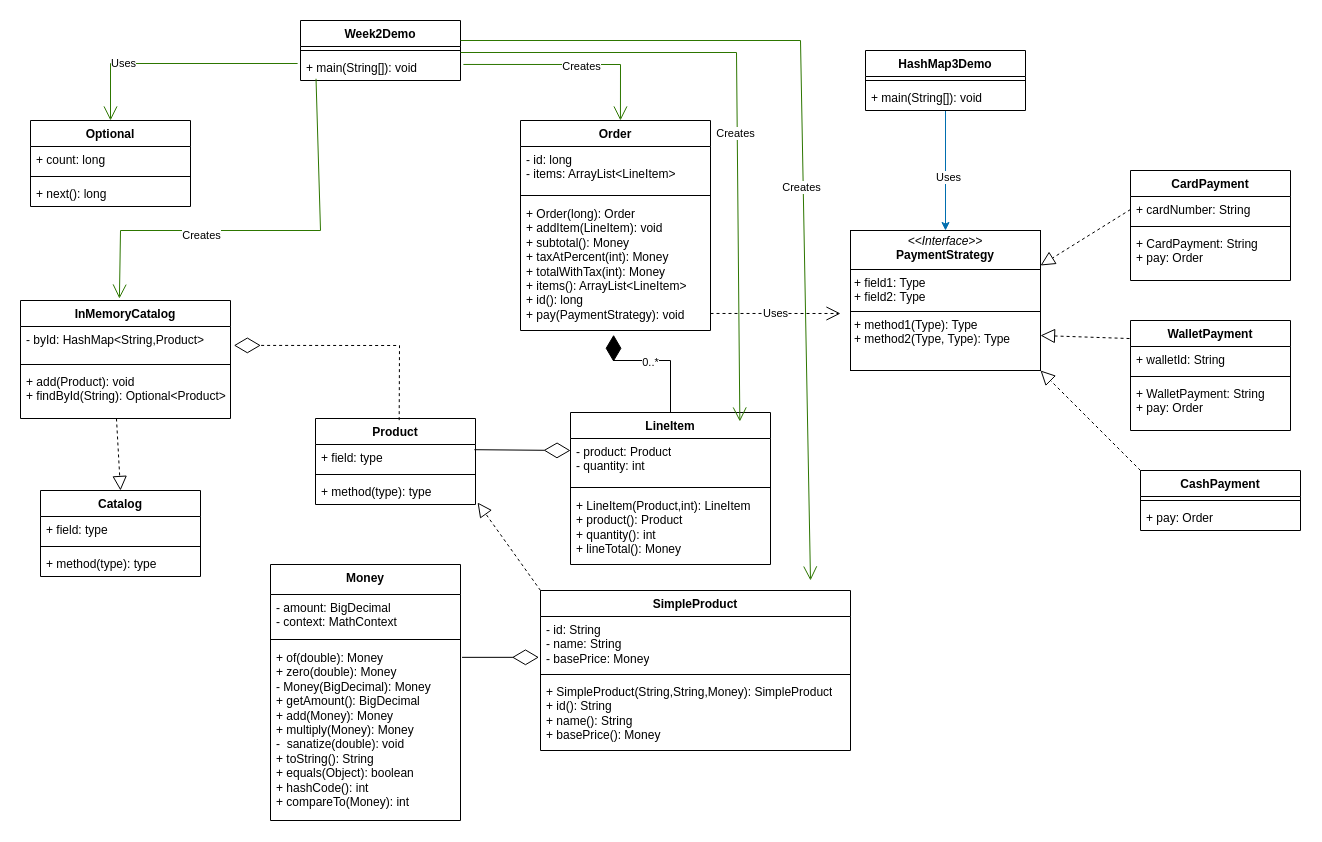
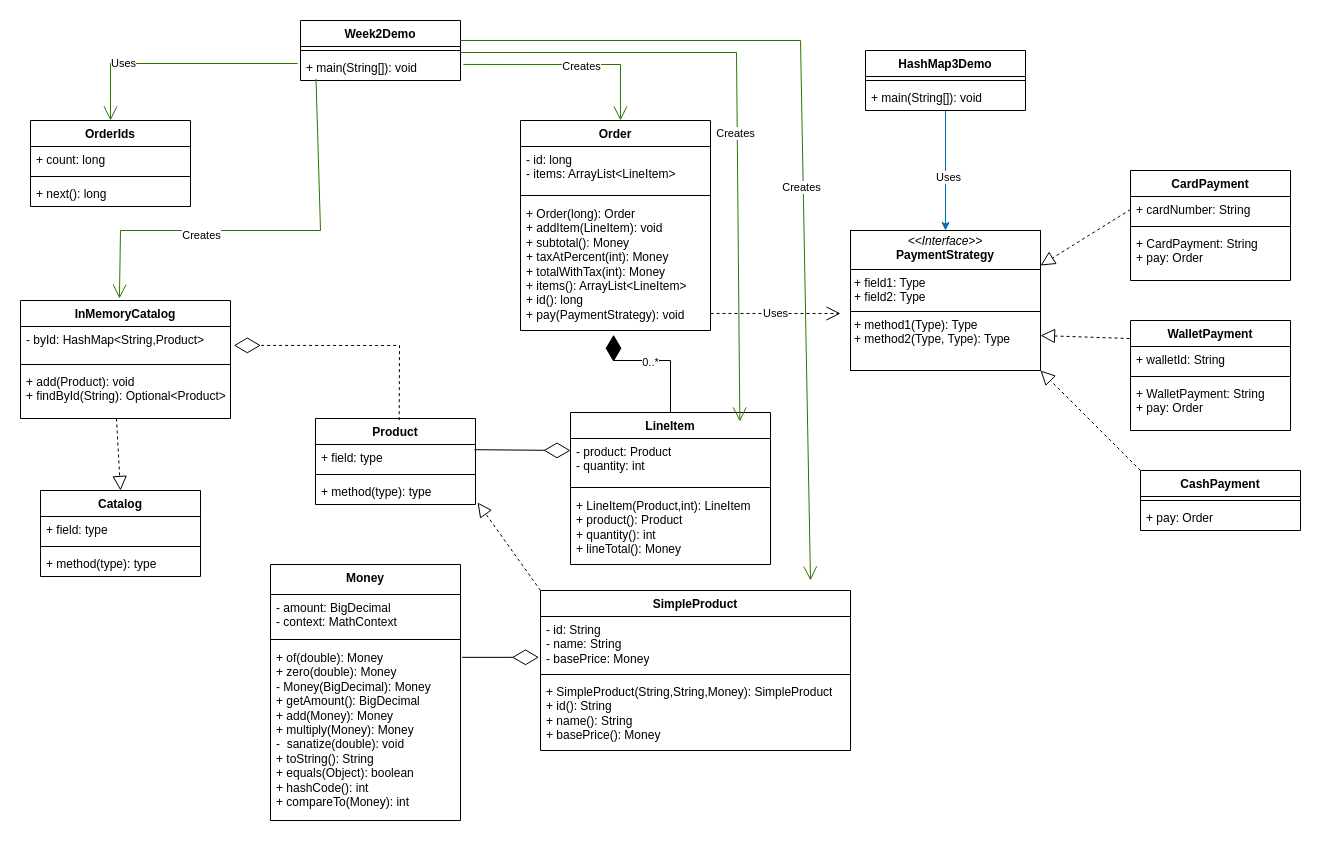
node "Optional": label "Optional" -> "OrderIds"
